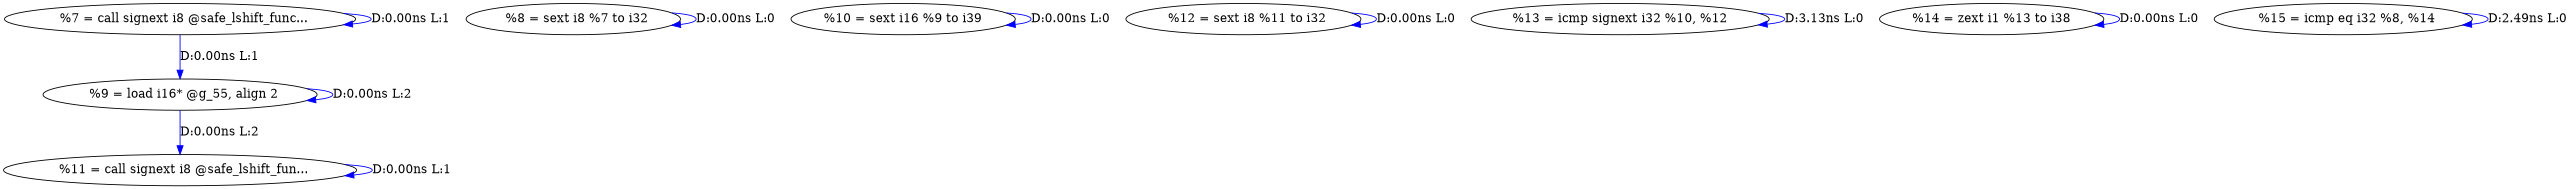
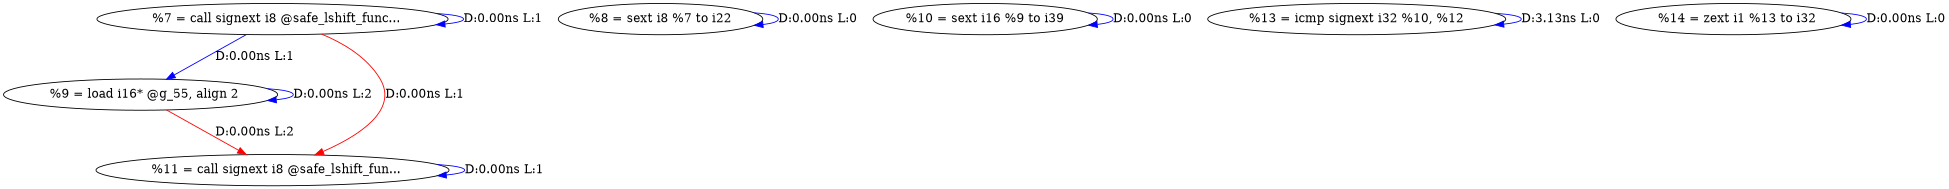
node "%8 = sext i8 %7 to i32": label "%8 = sext i8 %7 to i32" -> "%8 = sext i8 %7 to i22"
node "%12 = sext i8 %11 to i32": removed
node "%14 = zext i1 %13 to i38": label "%14 = zext i1 %13 to i38" -> "%14 = zext i1 %13 to i32"
node "%15 = icmp eq i32 %8, %14": removed
edge "%7 = call signext i8 @safe_lshift_func..." -> "%11 = call signext i8 @safe_lshift_fun...": added, label "D:0.00ns L:1"
edge "%9 = load i16* @g_55, align 2" -> "%11 = call signext i8 @safe_lshift_fun...": color blue -> red
